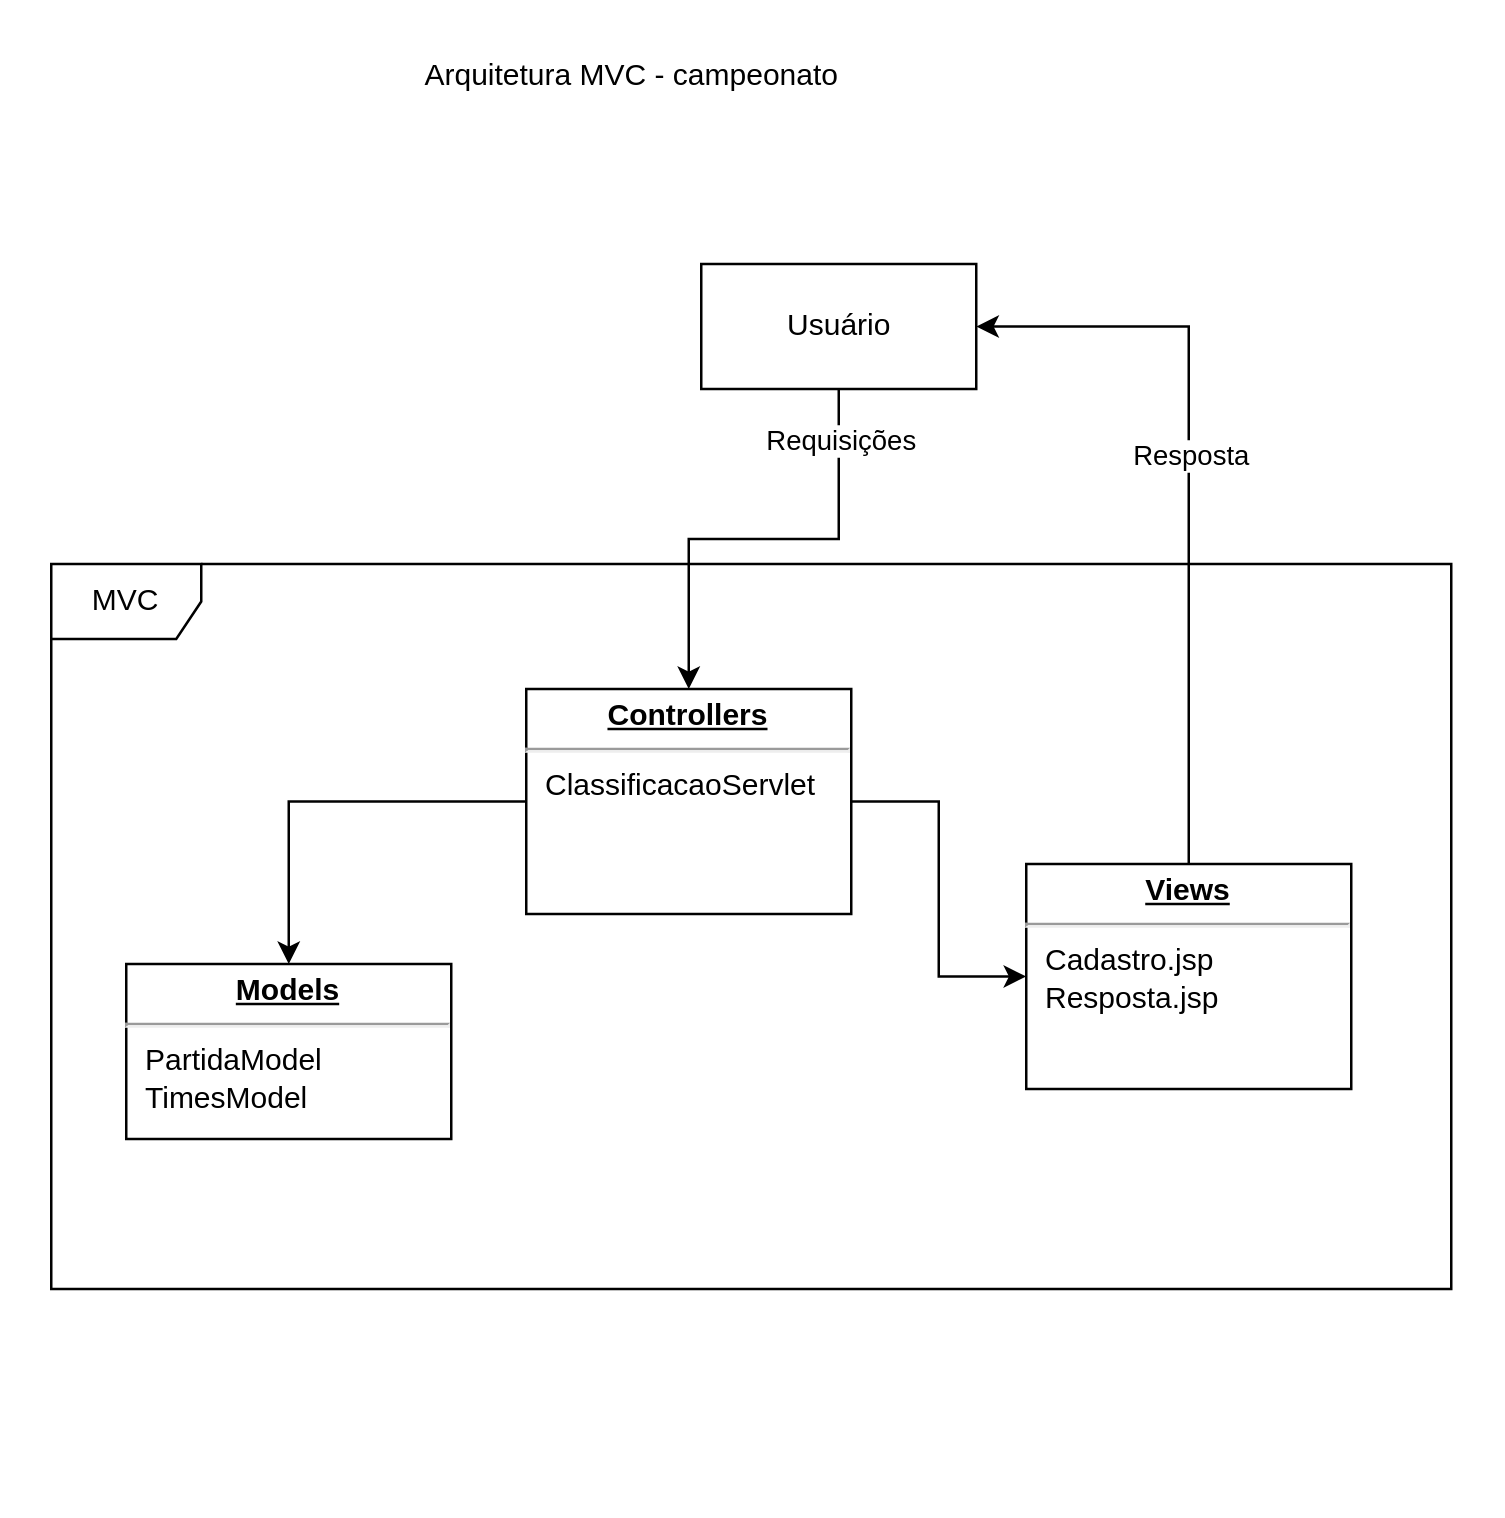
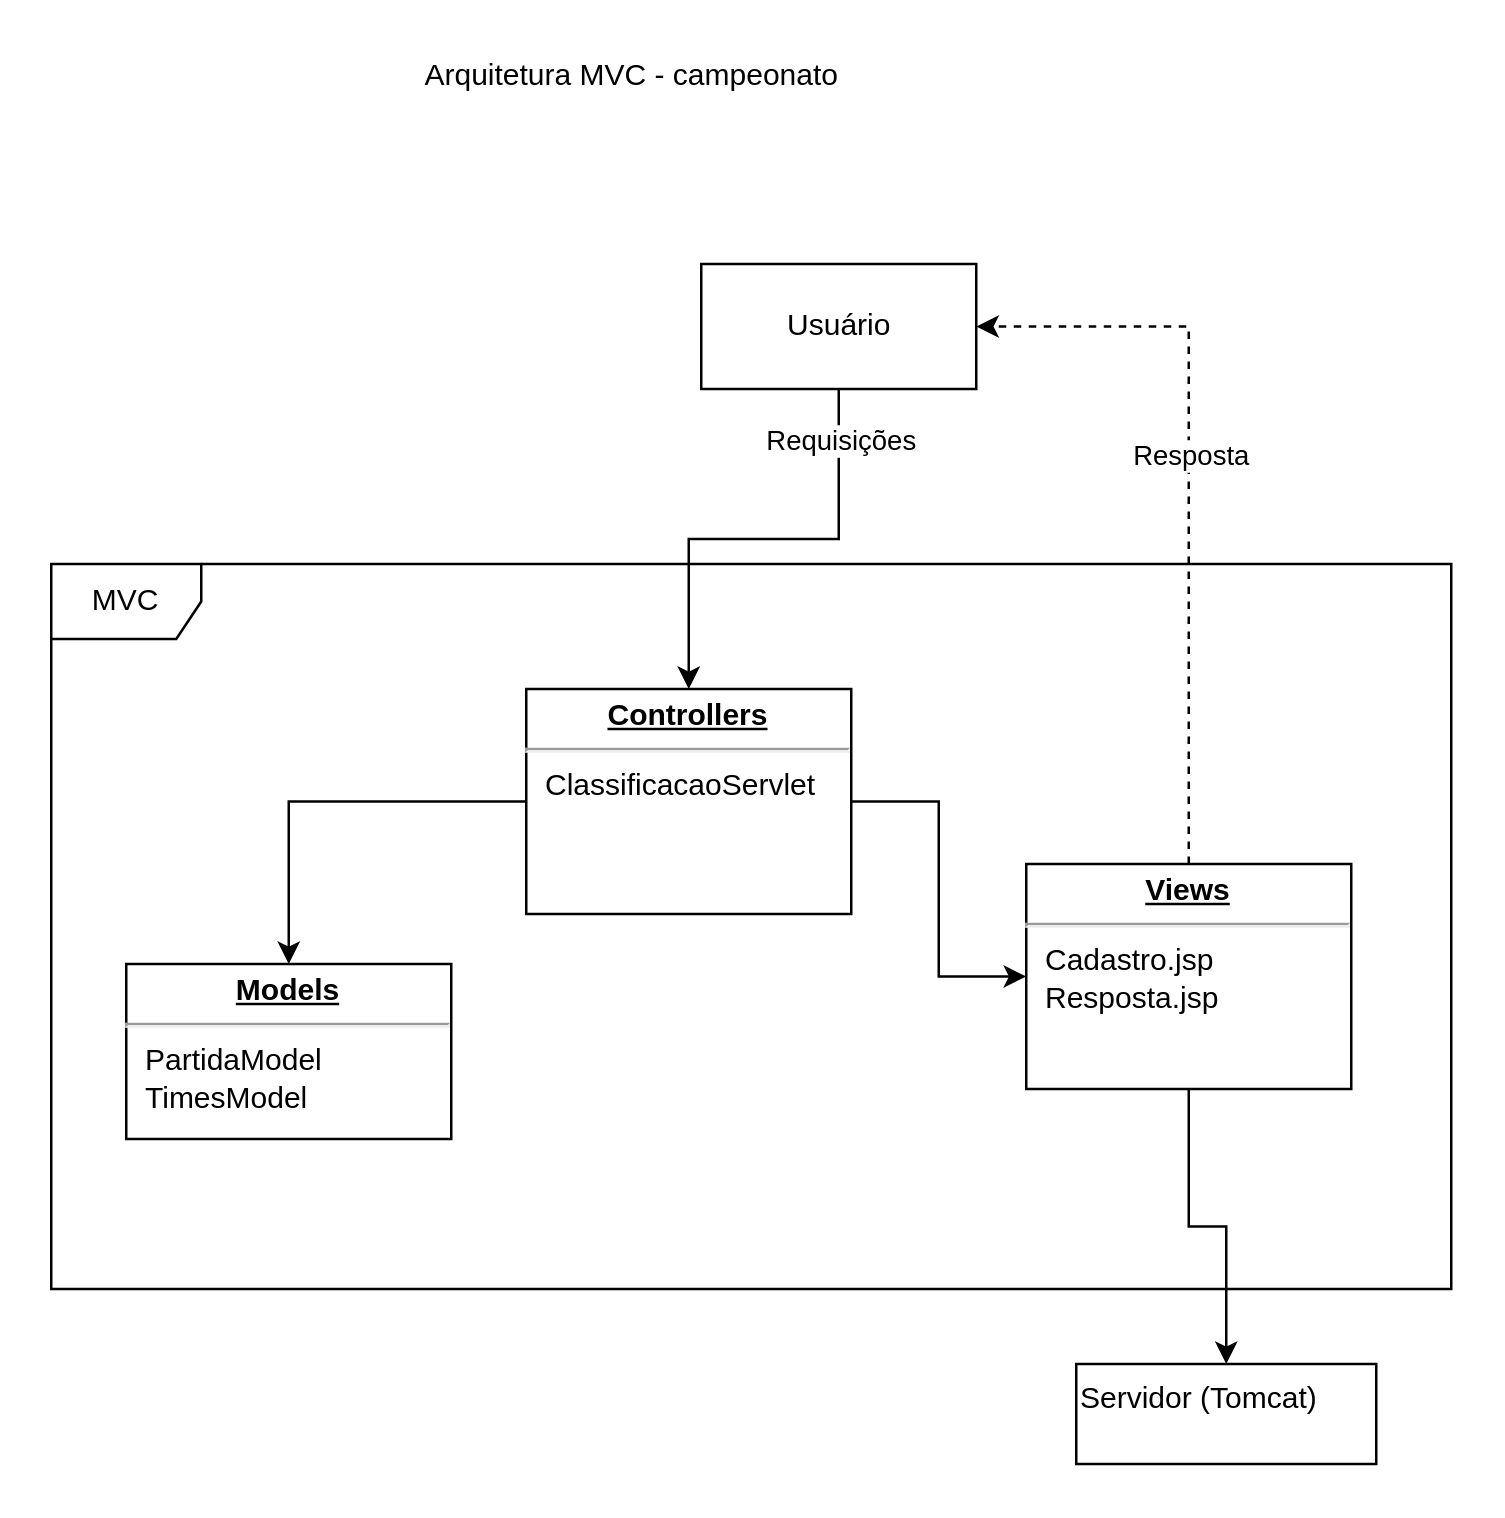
edge "Views Cadastro.jsp Resposta.jsp" -> "Usuário": style solid -> dashed
edge "Views Cadastro.jsp Resposta.jsp" -> "Servidor (Tomcat)": added
node "Servidor (Tomcat)": added
